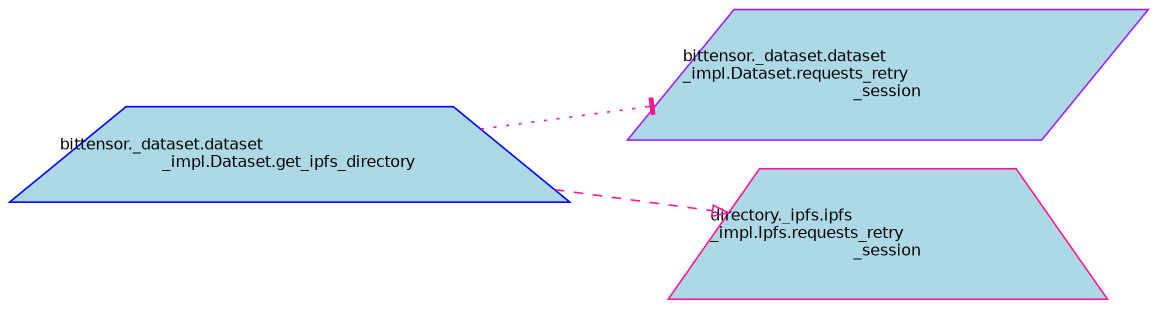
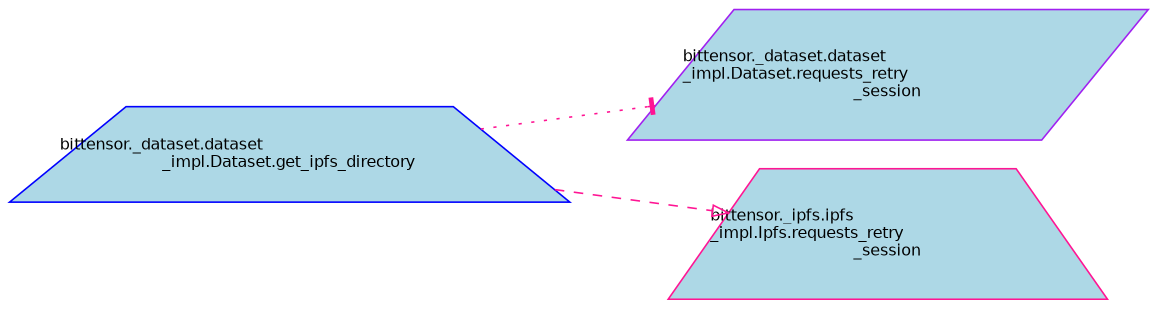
node "directory._ipfs.ipfs _impl.Ipfs.requests_retry _session": label "directory._ipfs.ipfs _impl.Ipfs.requests_retry _session" -> "bittensor._ipfs.ipfs _impl.Ipfs.requests_retry _session"
